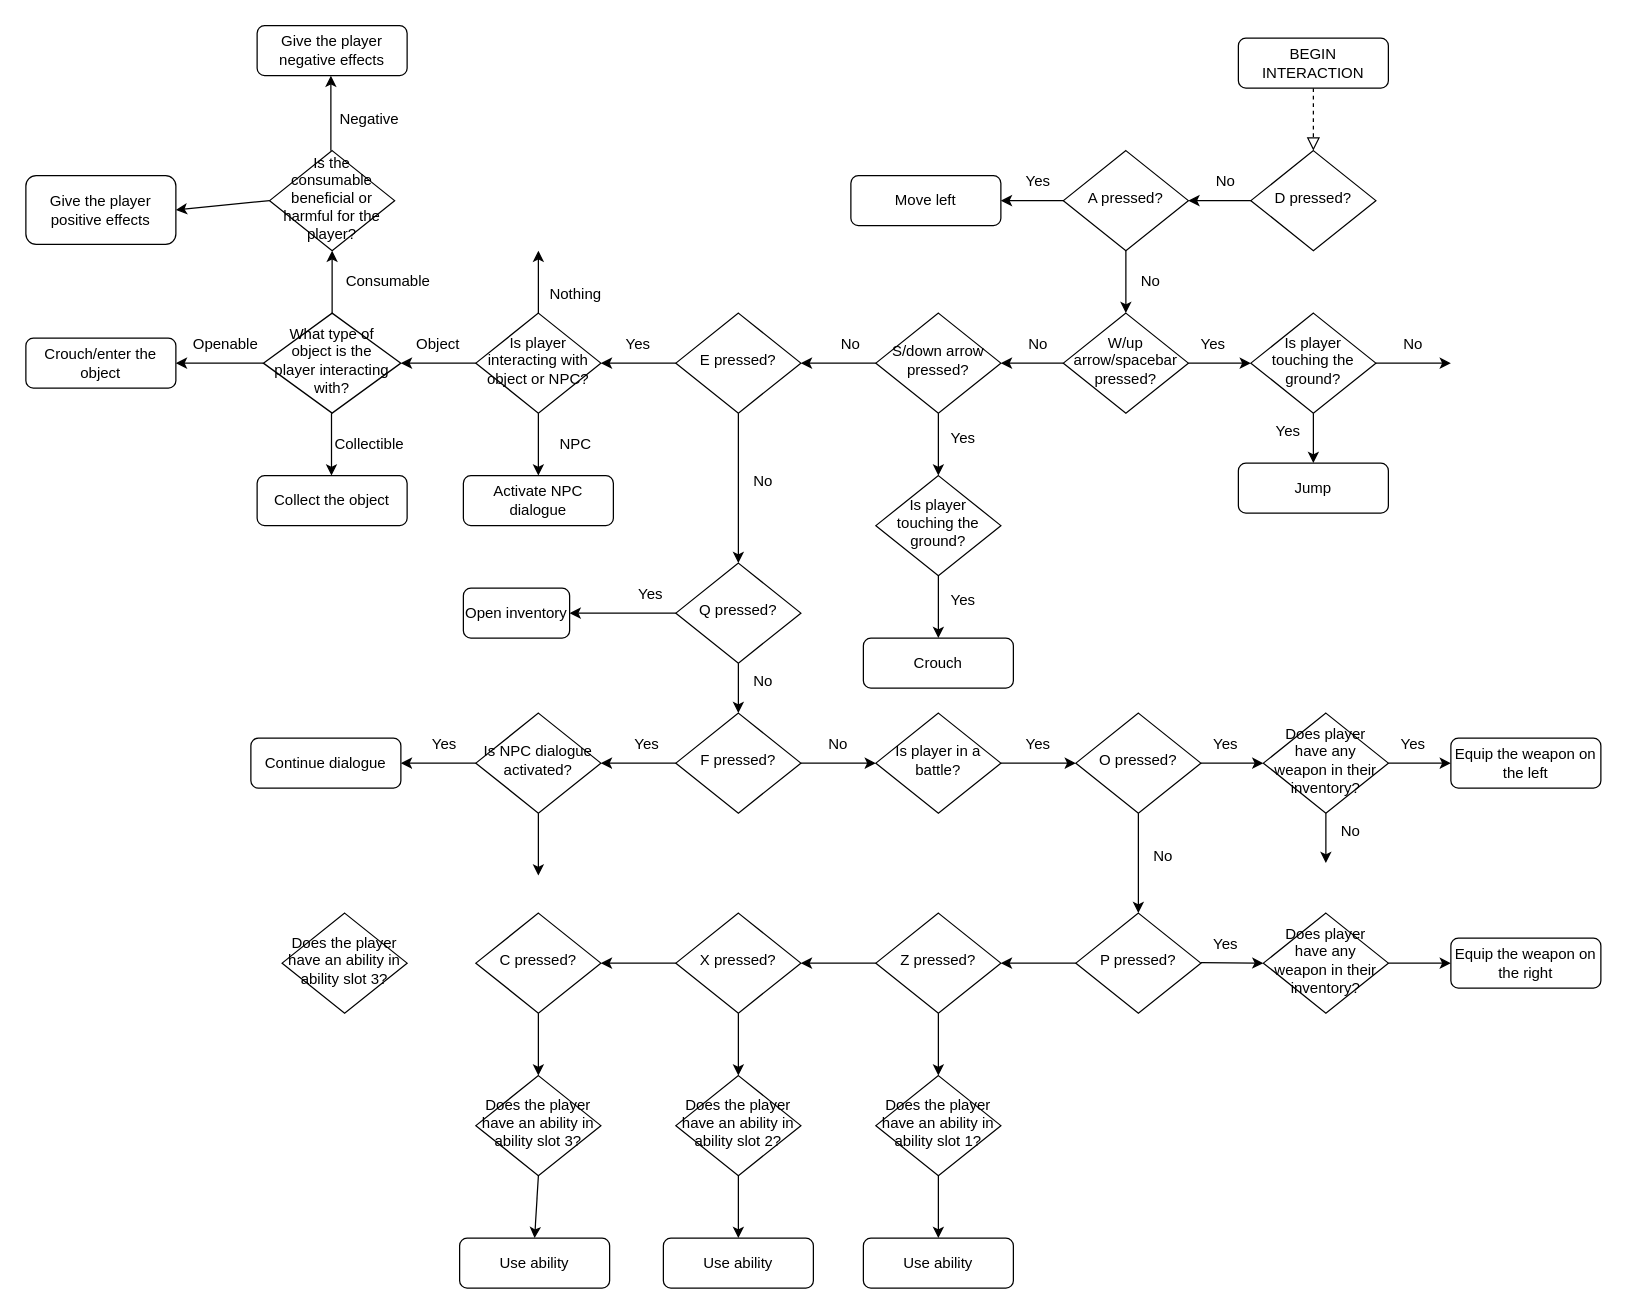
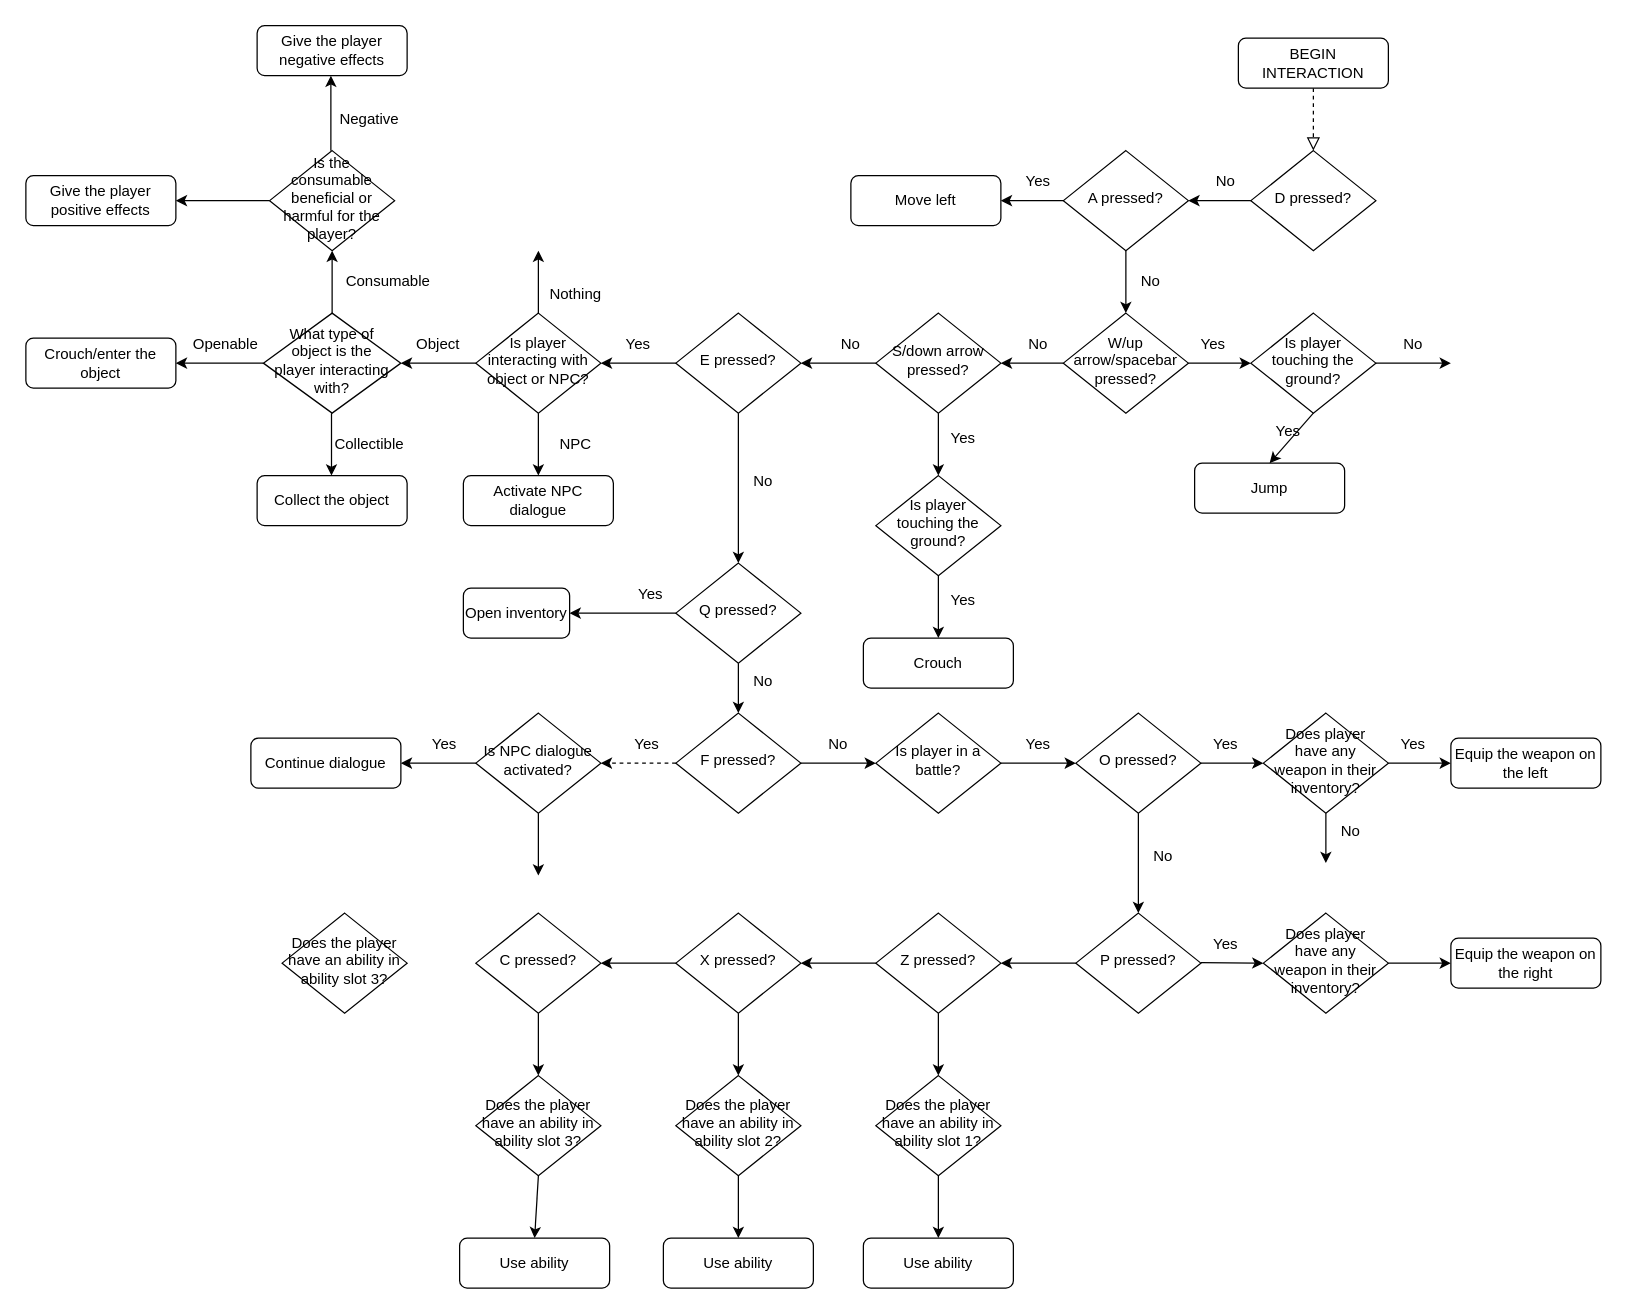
node "Give the player positive effects": size 150x69 -> 150x50
node "Jump": moved (1313, 488) -> (1269, 488)
edge "F pressed?" -> "Is NPC dialogue activated?": style solid -> dashed
